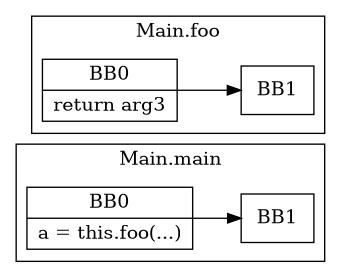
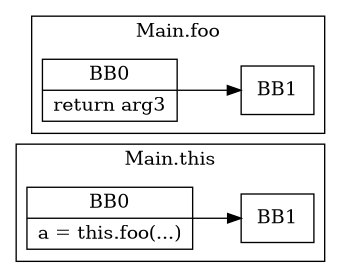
cluster "Main.main": label "Main.main" -> "Main.this"
